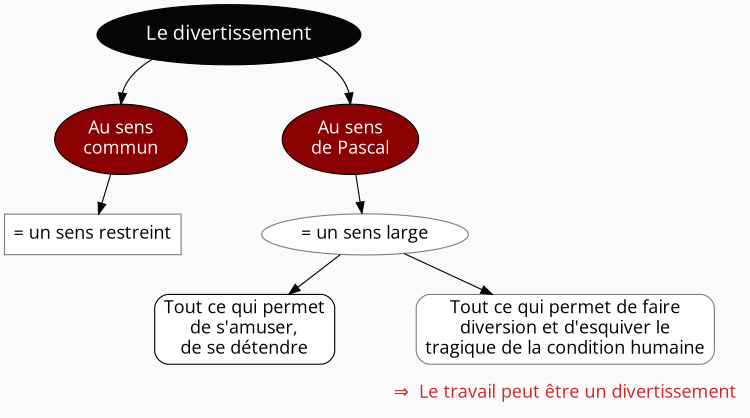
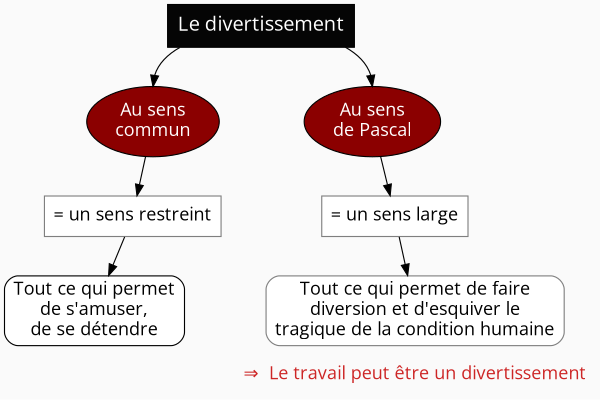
node "Le divertissement": shape ellipse -> box
node "= un sens large": shape ellipse -> box
edge "= un sens large" -> "Tout ce qui permet de s'amuser, de se détendre": now "= un sens restreint" -> "Tout ce qui permet de s'amuser, de se détendre"
